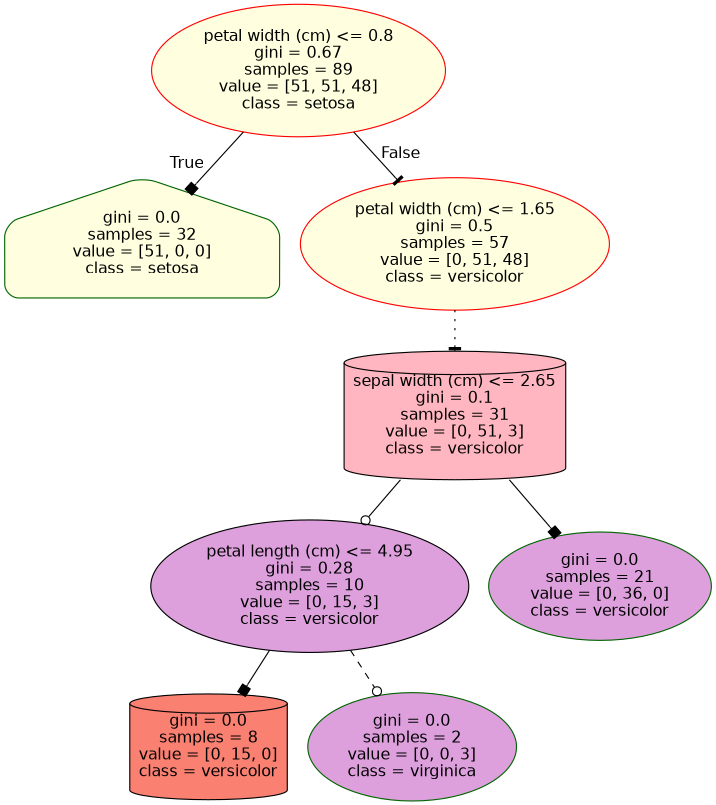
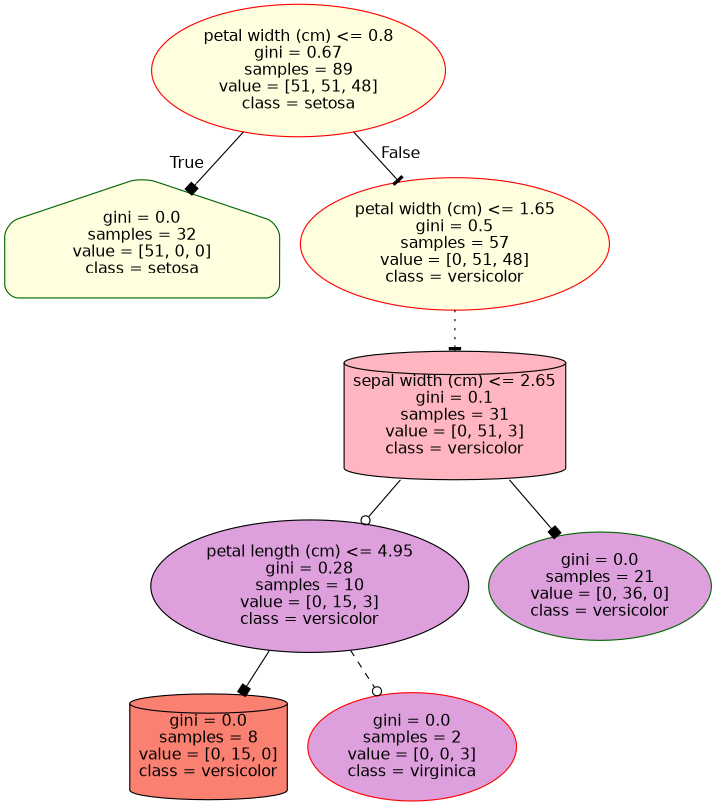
node "gini = 0.0 samples = 2 value = [0, 0, 3] class = virginica": color darkgreen -> red
